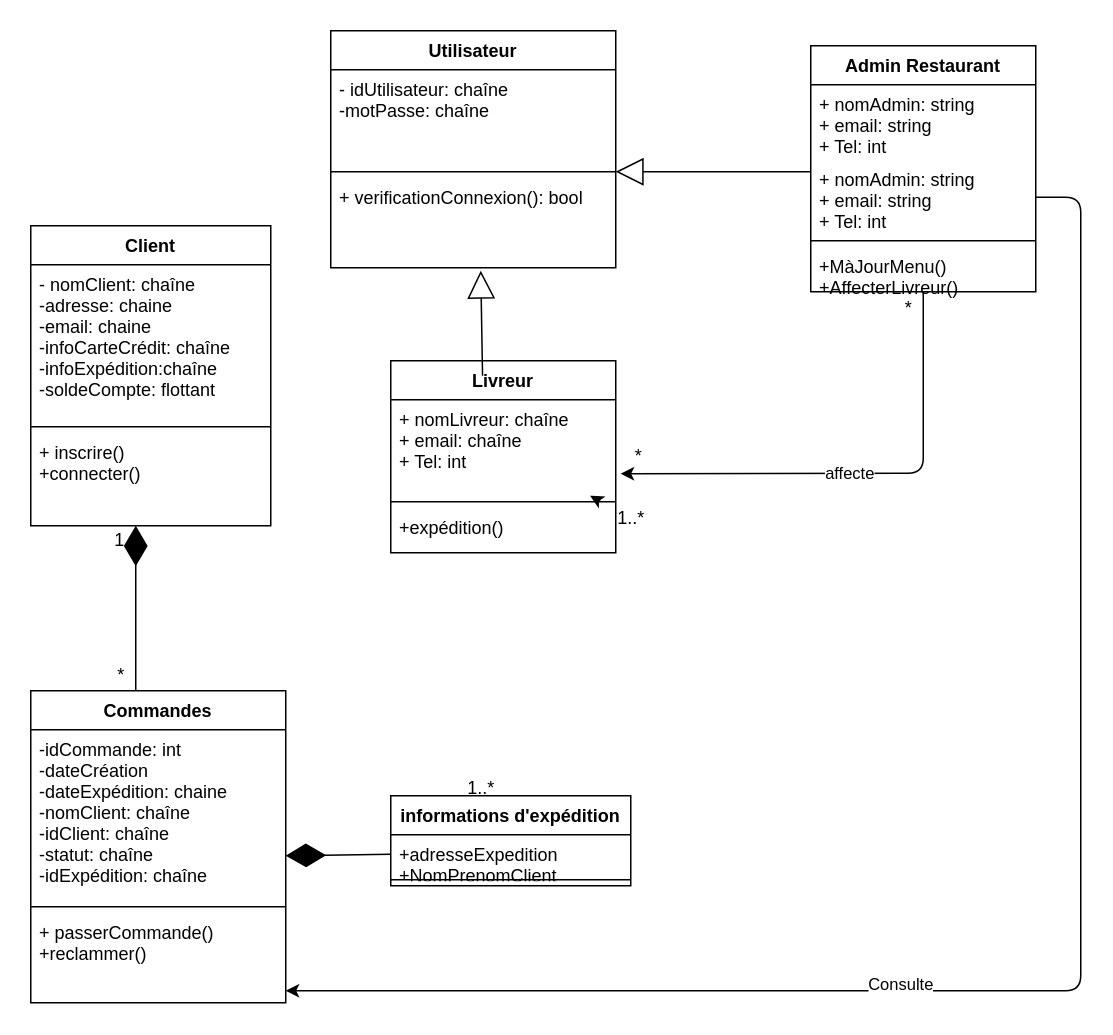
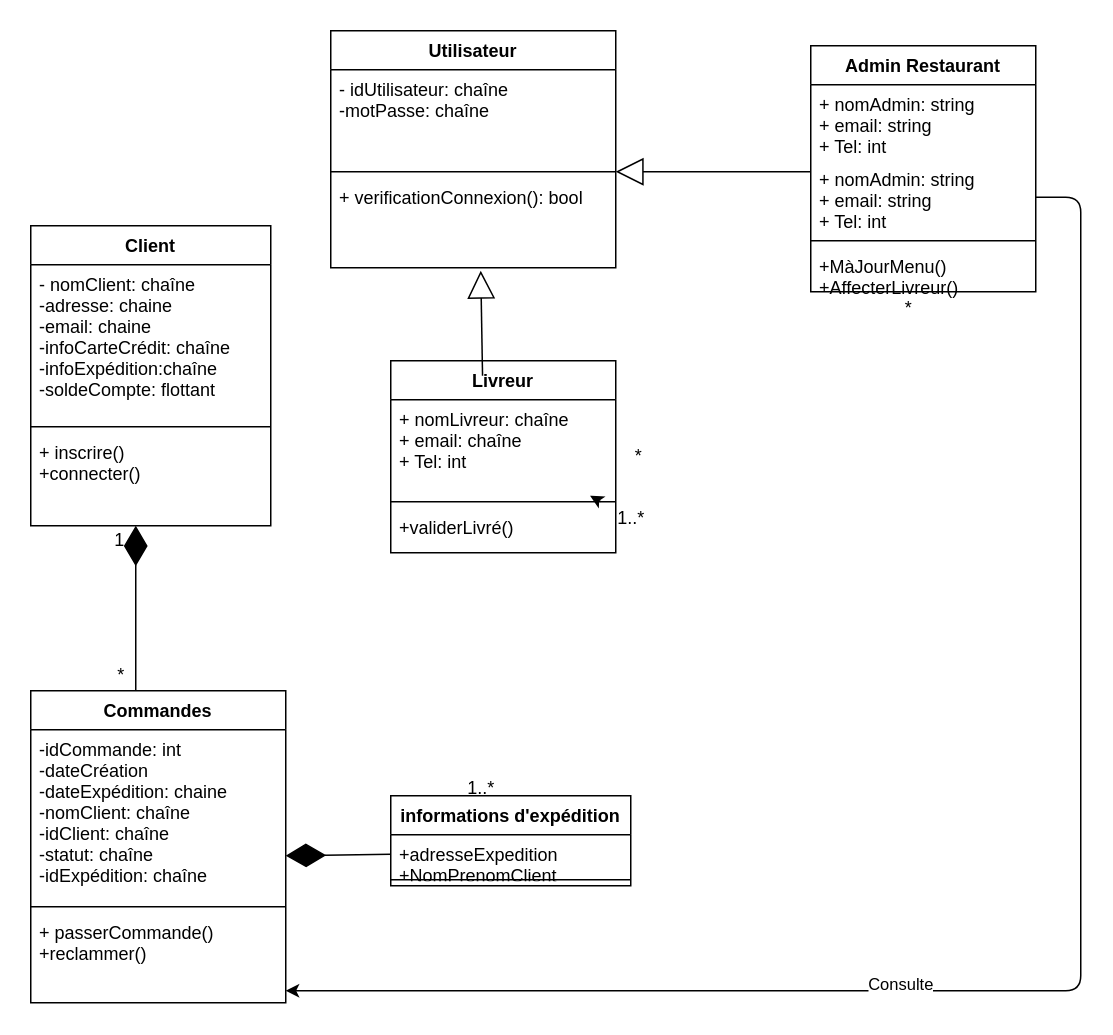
edge "Admin Restaurant" -> "+ nomLivreur: chaîne + email: chaîne + Tel: int": removed, label "affecte"
node "+expédition()": label "+expédition()" -> "+validerLivré()"
